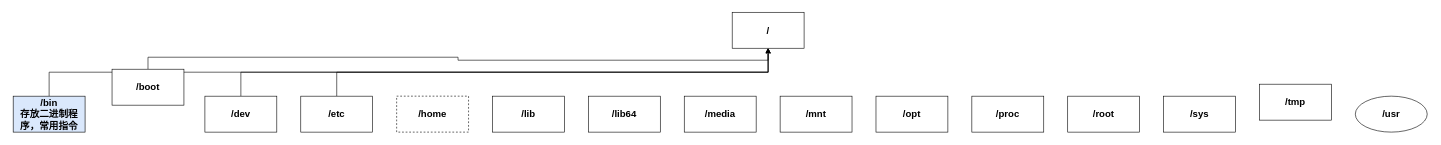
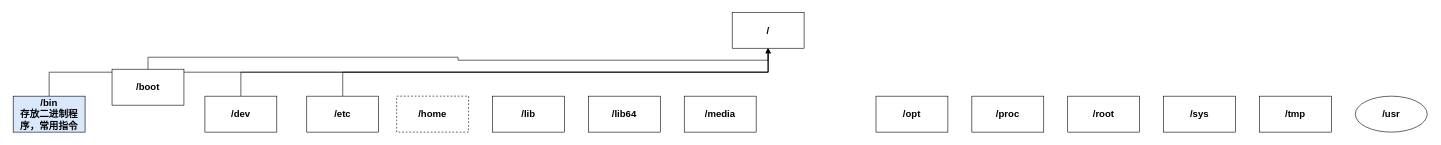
node "/tmp": moved (1296, 102) -> (1296, 114)
node "/etc": moved (336, 114) -> (342, 114)
node "/mnt": removed
